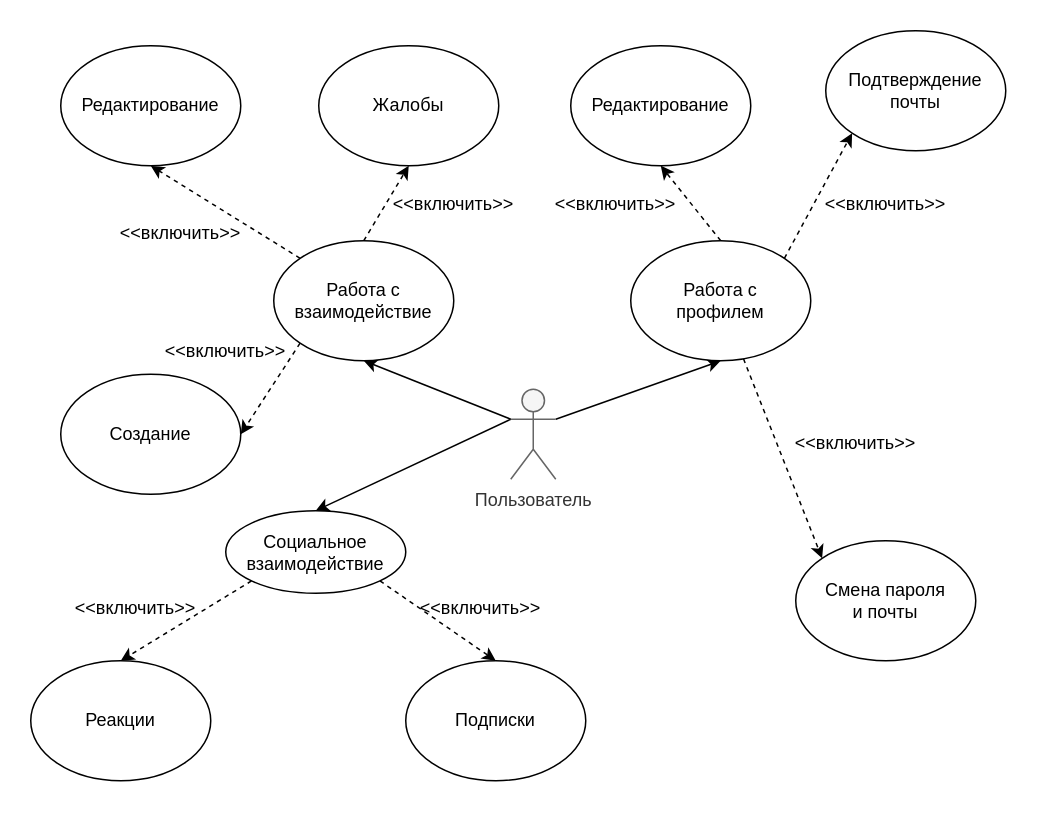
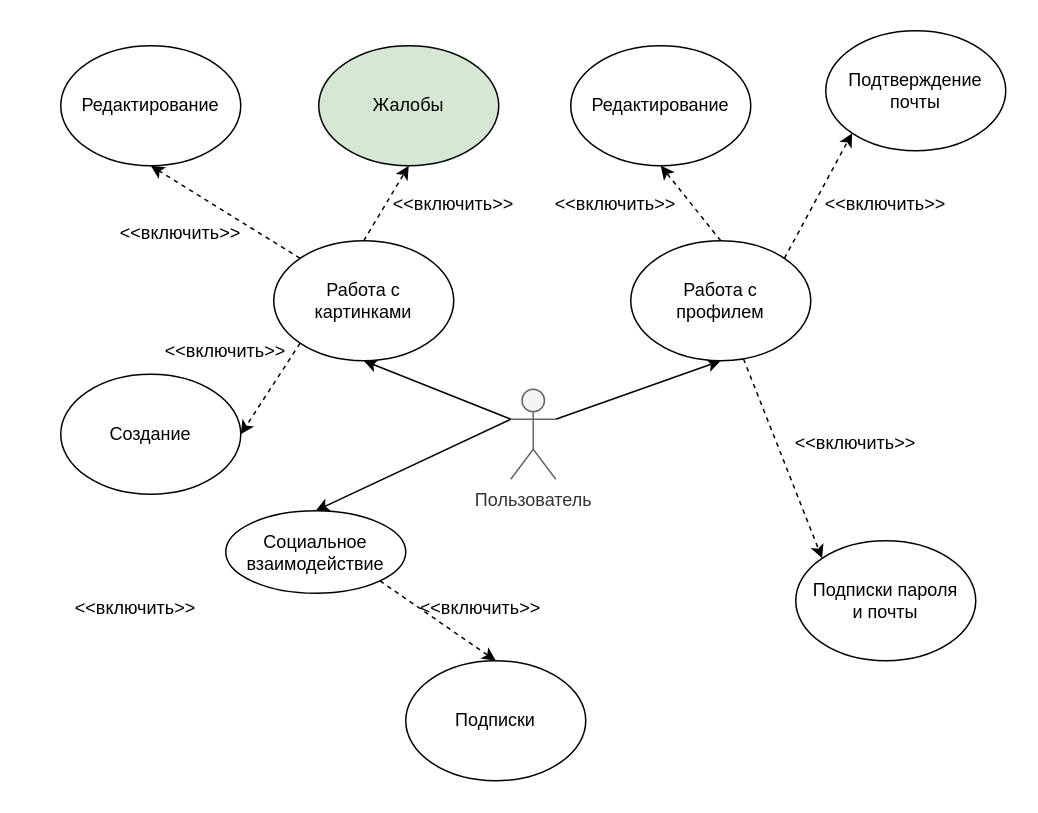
node "Жалобы": fillcolor #ffffff -> #d5e8d4
node "Работа с взаимодействие": label "Работа с взаимодействие" -> "Работа с картинками"
node "Смена пароля и почты": label "Смена пароля и почты" -> "Подписки пароля и почты"
edge "Социальное взаимодействие" -> "Реакции": removed
node "Реакции": removed
